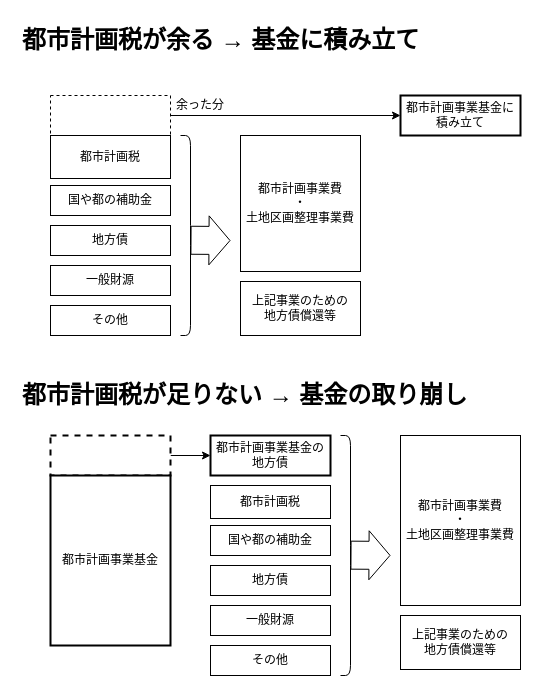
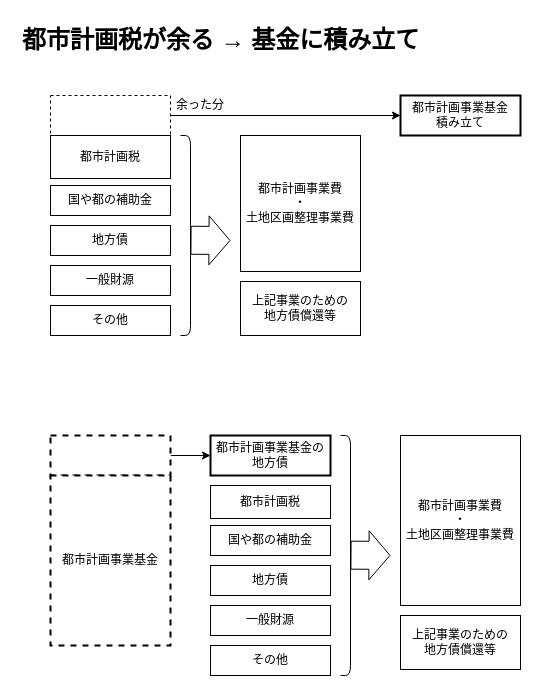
node "都市計画事業基金に 積み立て": label "都市計画事業基金に 積み立て" -> "都市計画事業基金 積み立て"
node "都市計画税が足りない → 基金の取り崩し": removed
node "都市計画事業基金": style solid -> dashed
